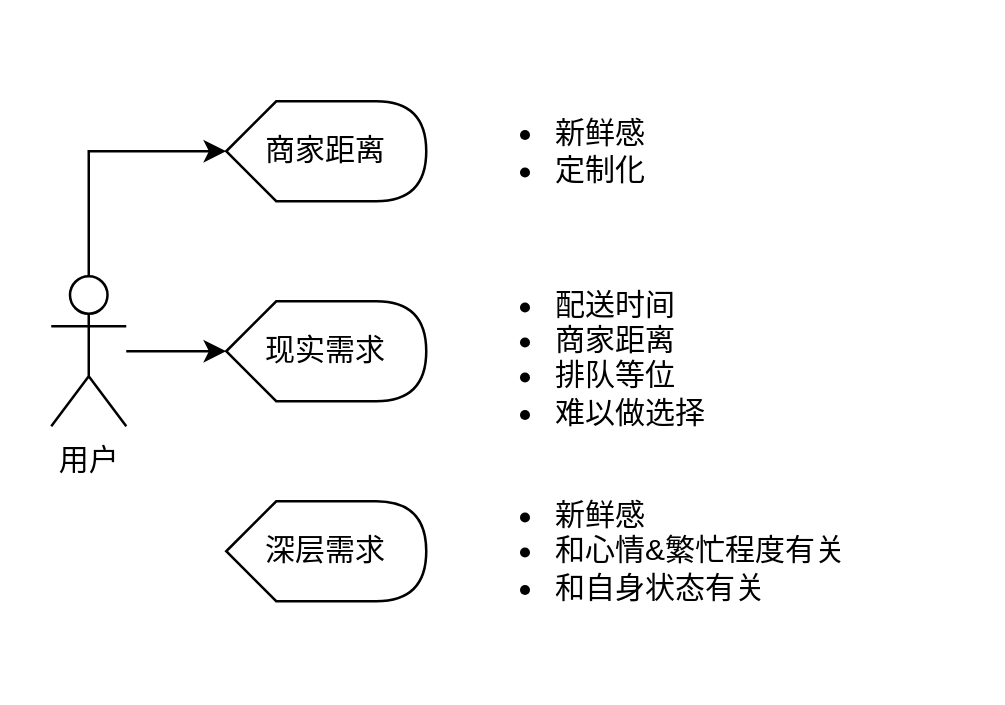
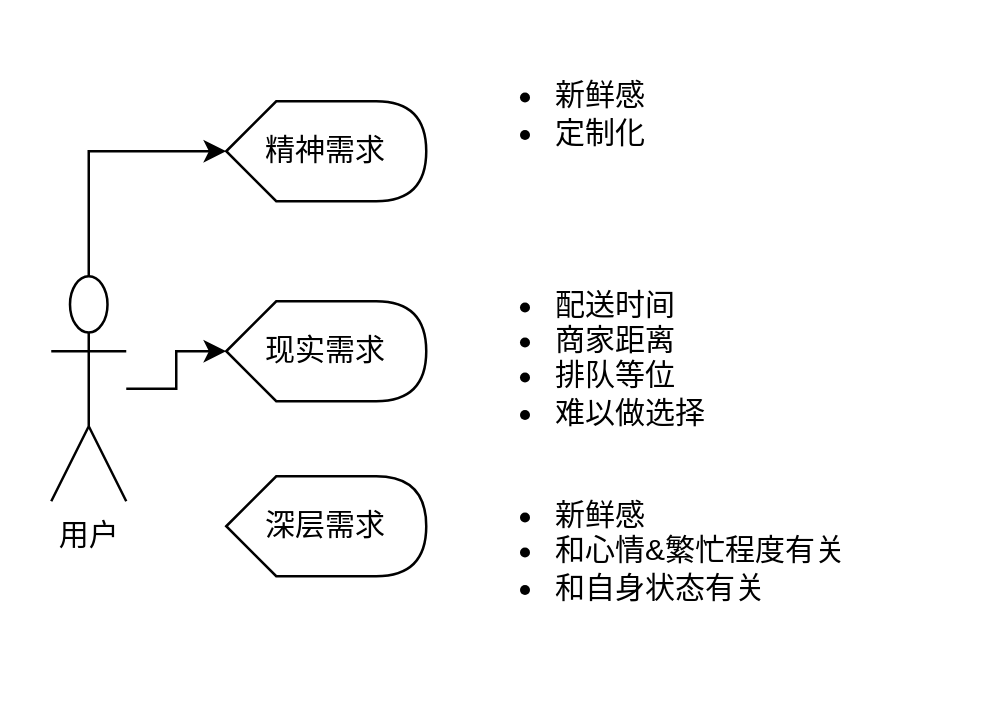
node "商家距离": label "商家距离" -> "精神需求"
node "新鲜感 定制化": moved (576, 151) -> (576, 114)
node "用户": size 75x150 -> 75x225
node "深层需求": moved (326, 551) -> (326, 526)
